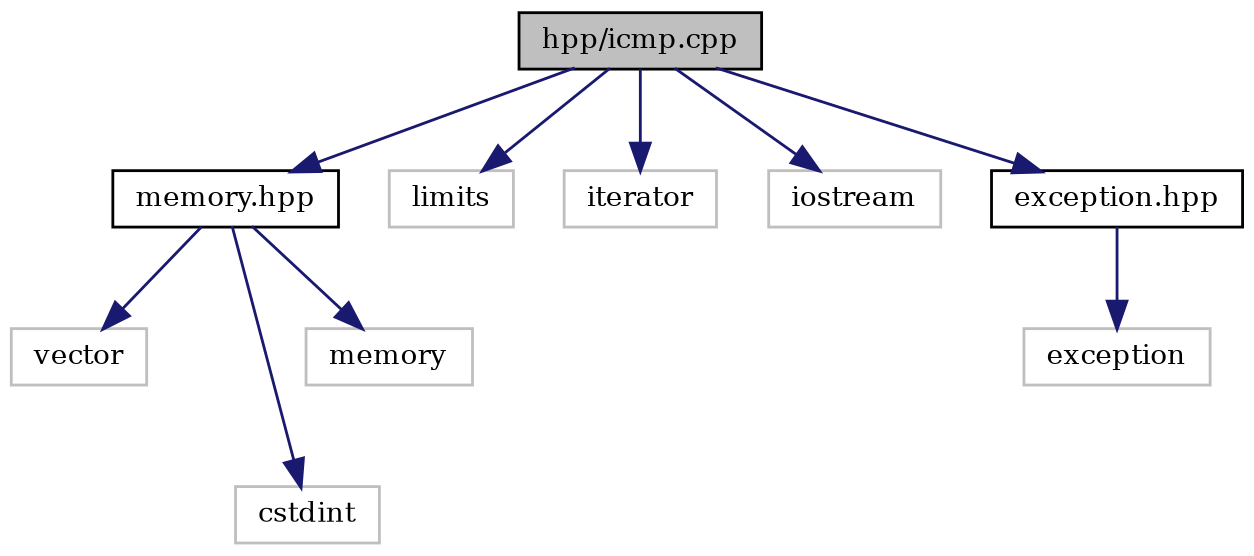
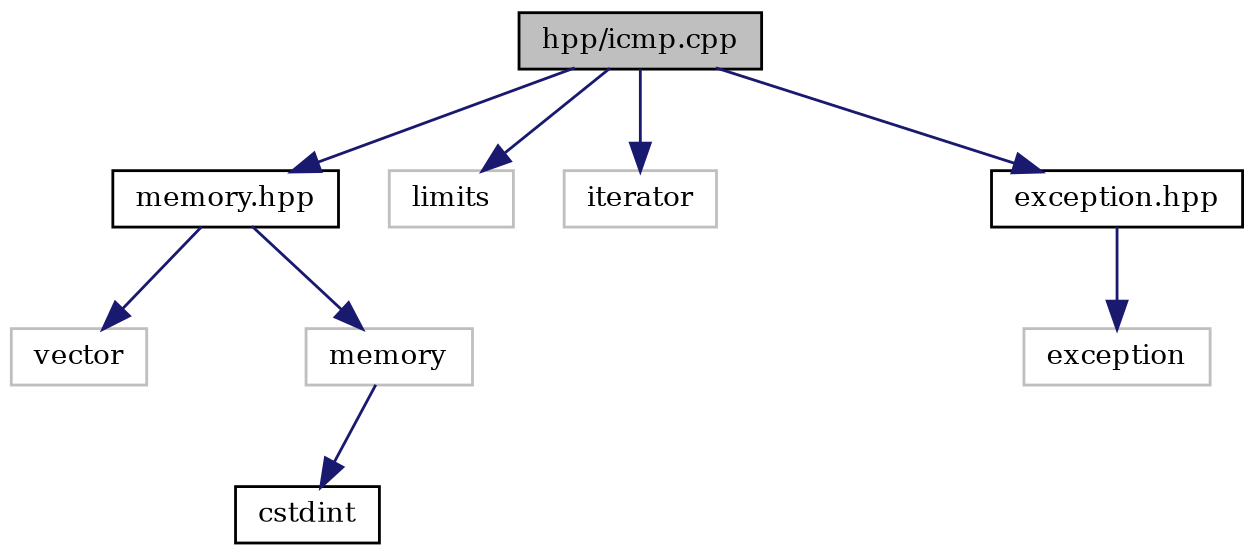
node "iostream": removed
edge "memory.hpp" -> "cstdint": now "memory" -> "cstdint"
node "cstdint": color grey75 -> black
